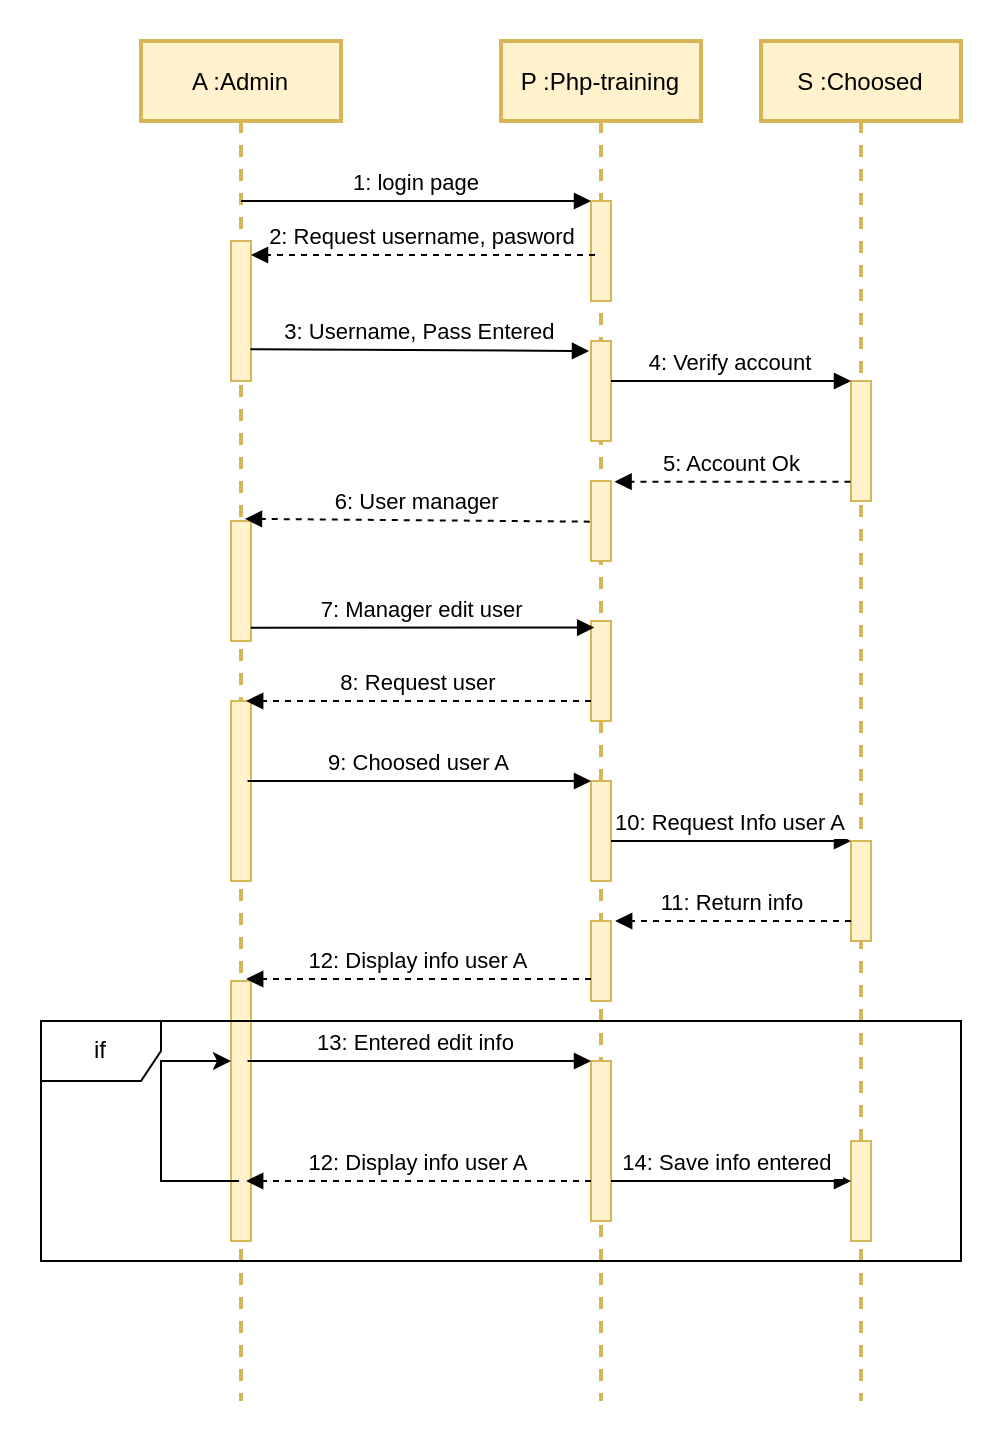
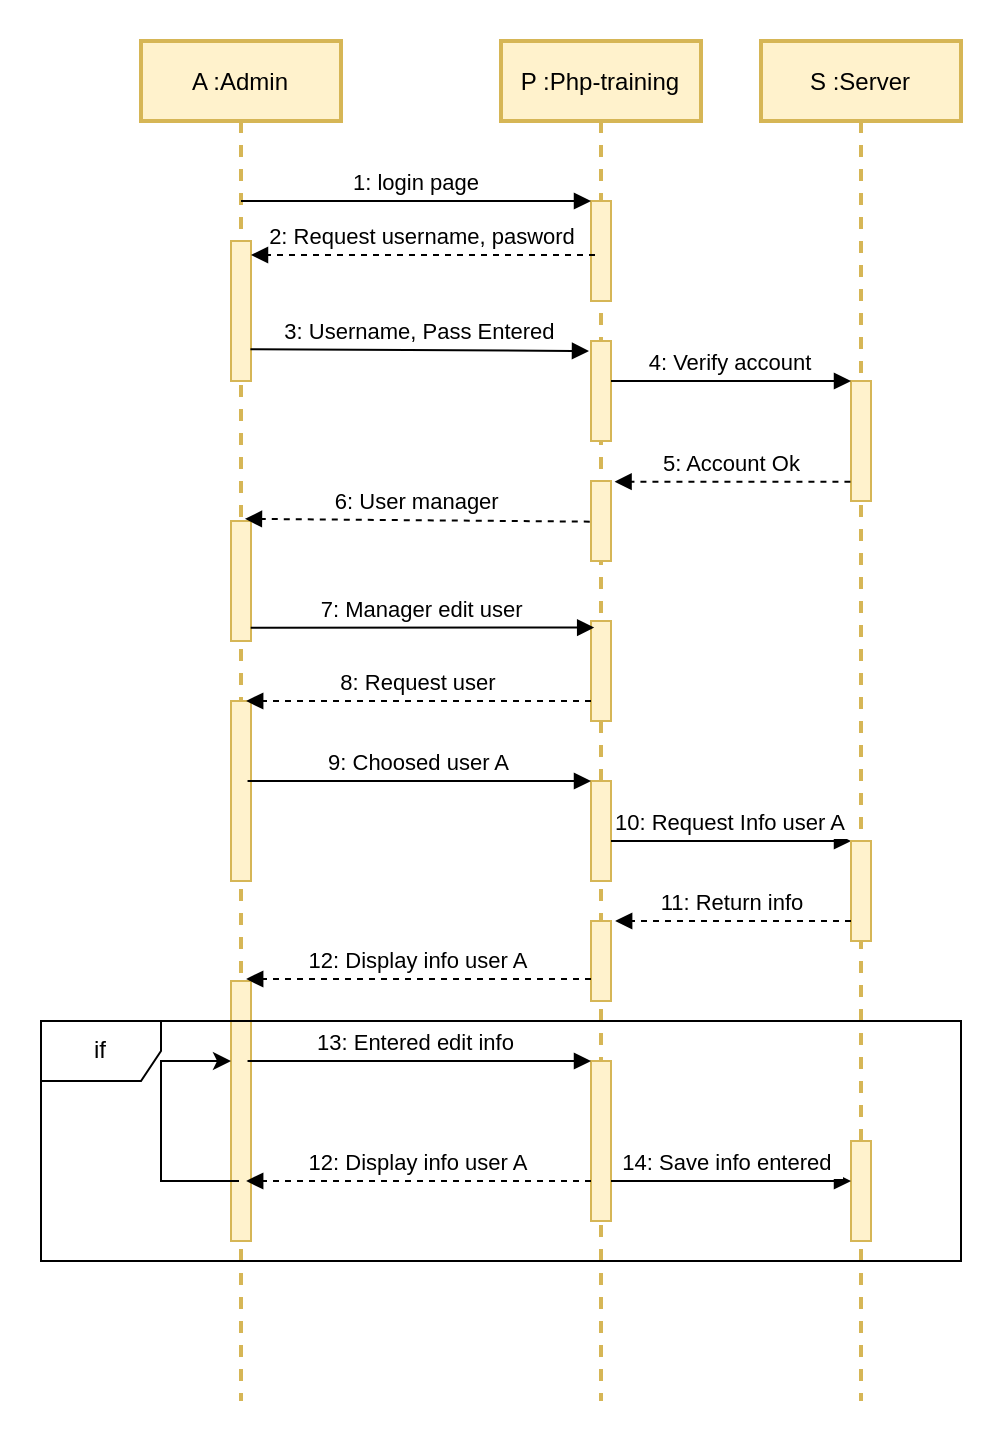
node "S :Choosed": label "S :Choosed" -> "S :Server"
